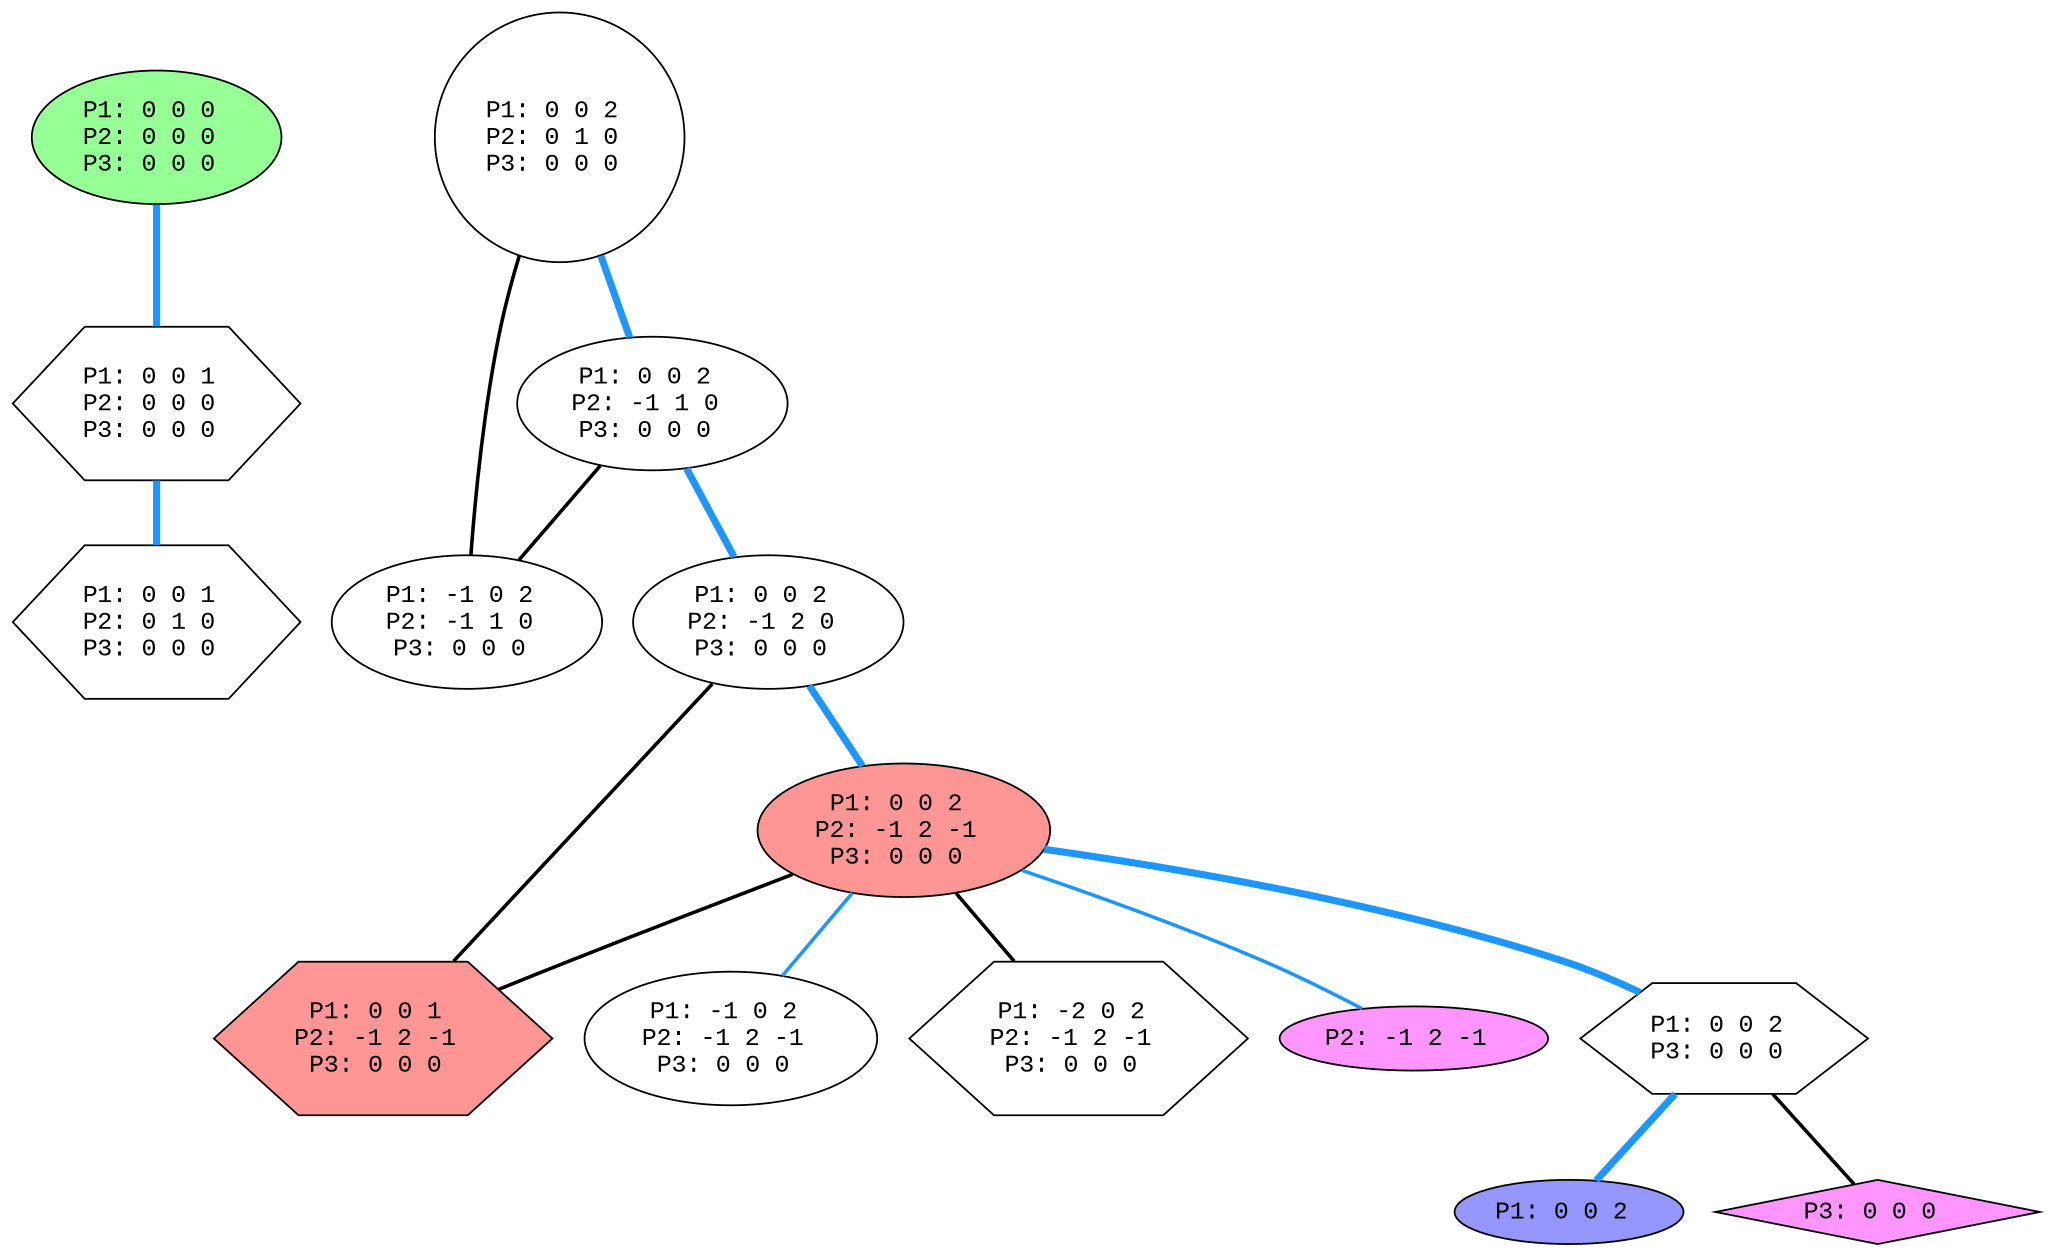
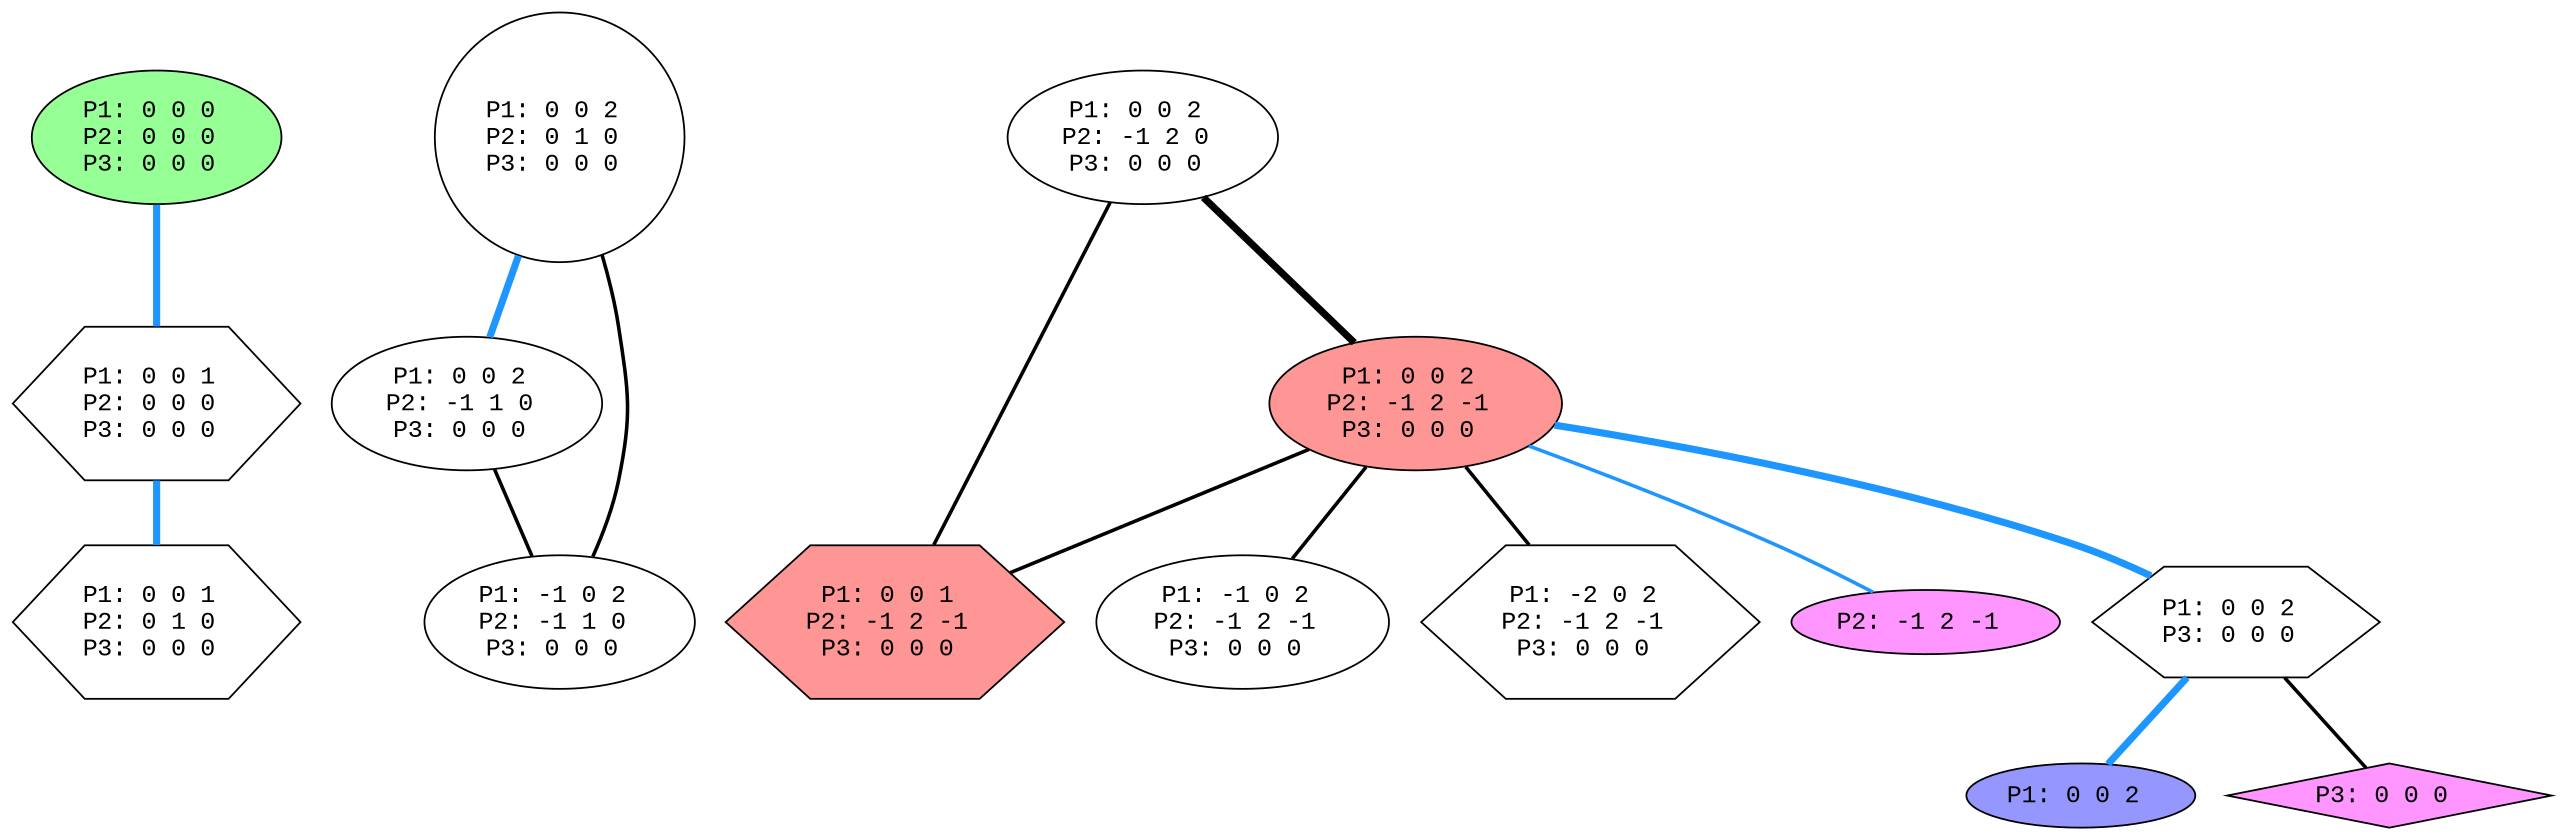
edge "P1: 0 0 2 P2: -1 1 0 P3: 0 0 0" -- "P1: 0 0 2 P2: -1 2 0 P3: 0 0 0": removed
edge "P1: 0 0 2 P2: -1 2 0 P3: 0 0 0" -- "P1: 0 0 2 P2: -1 2 -1 P3: 0 0 0": color #1e96ff -> black
edge "P1: 0 0 2 P2: -1 2 -1 P3: 0 0 0" -- "P1: -1 0 2 P2: -1 2 -1 P3: 0 0 0": color #1e96ff -> black
